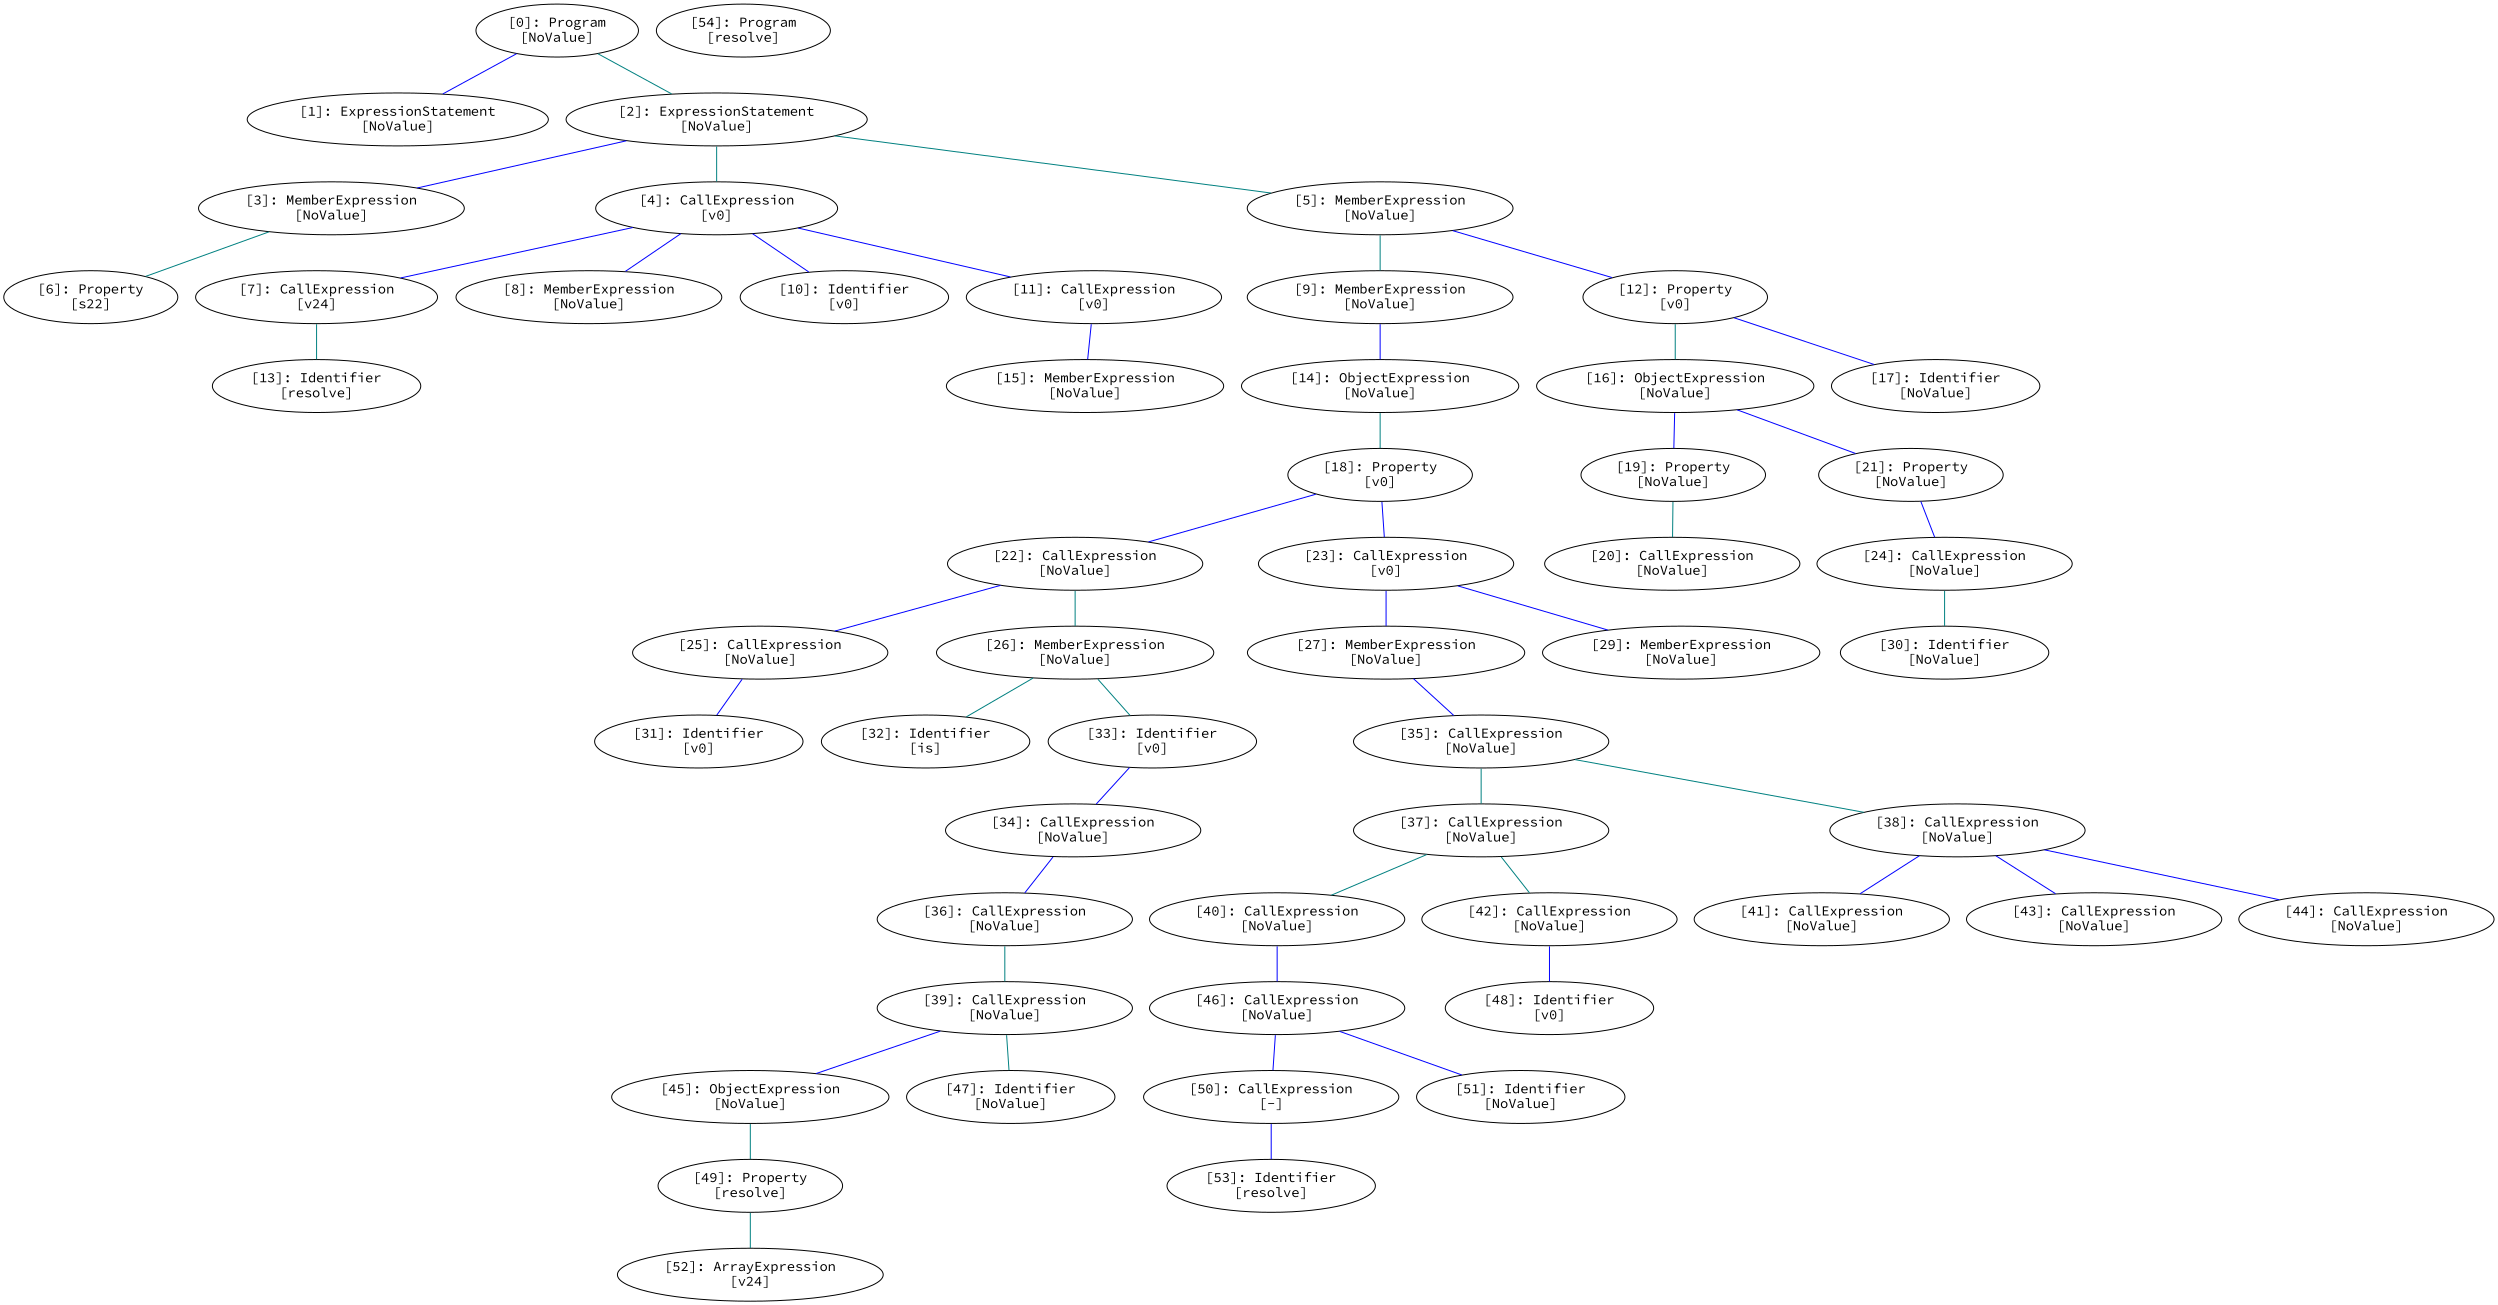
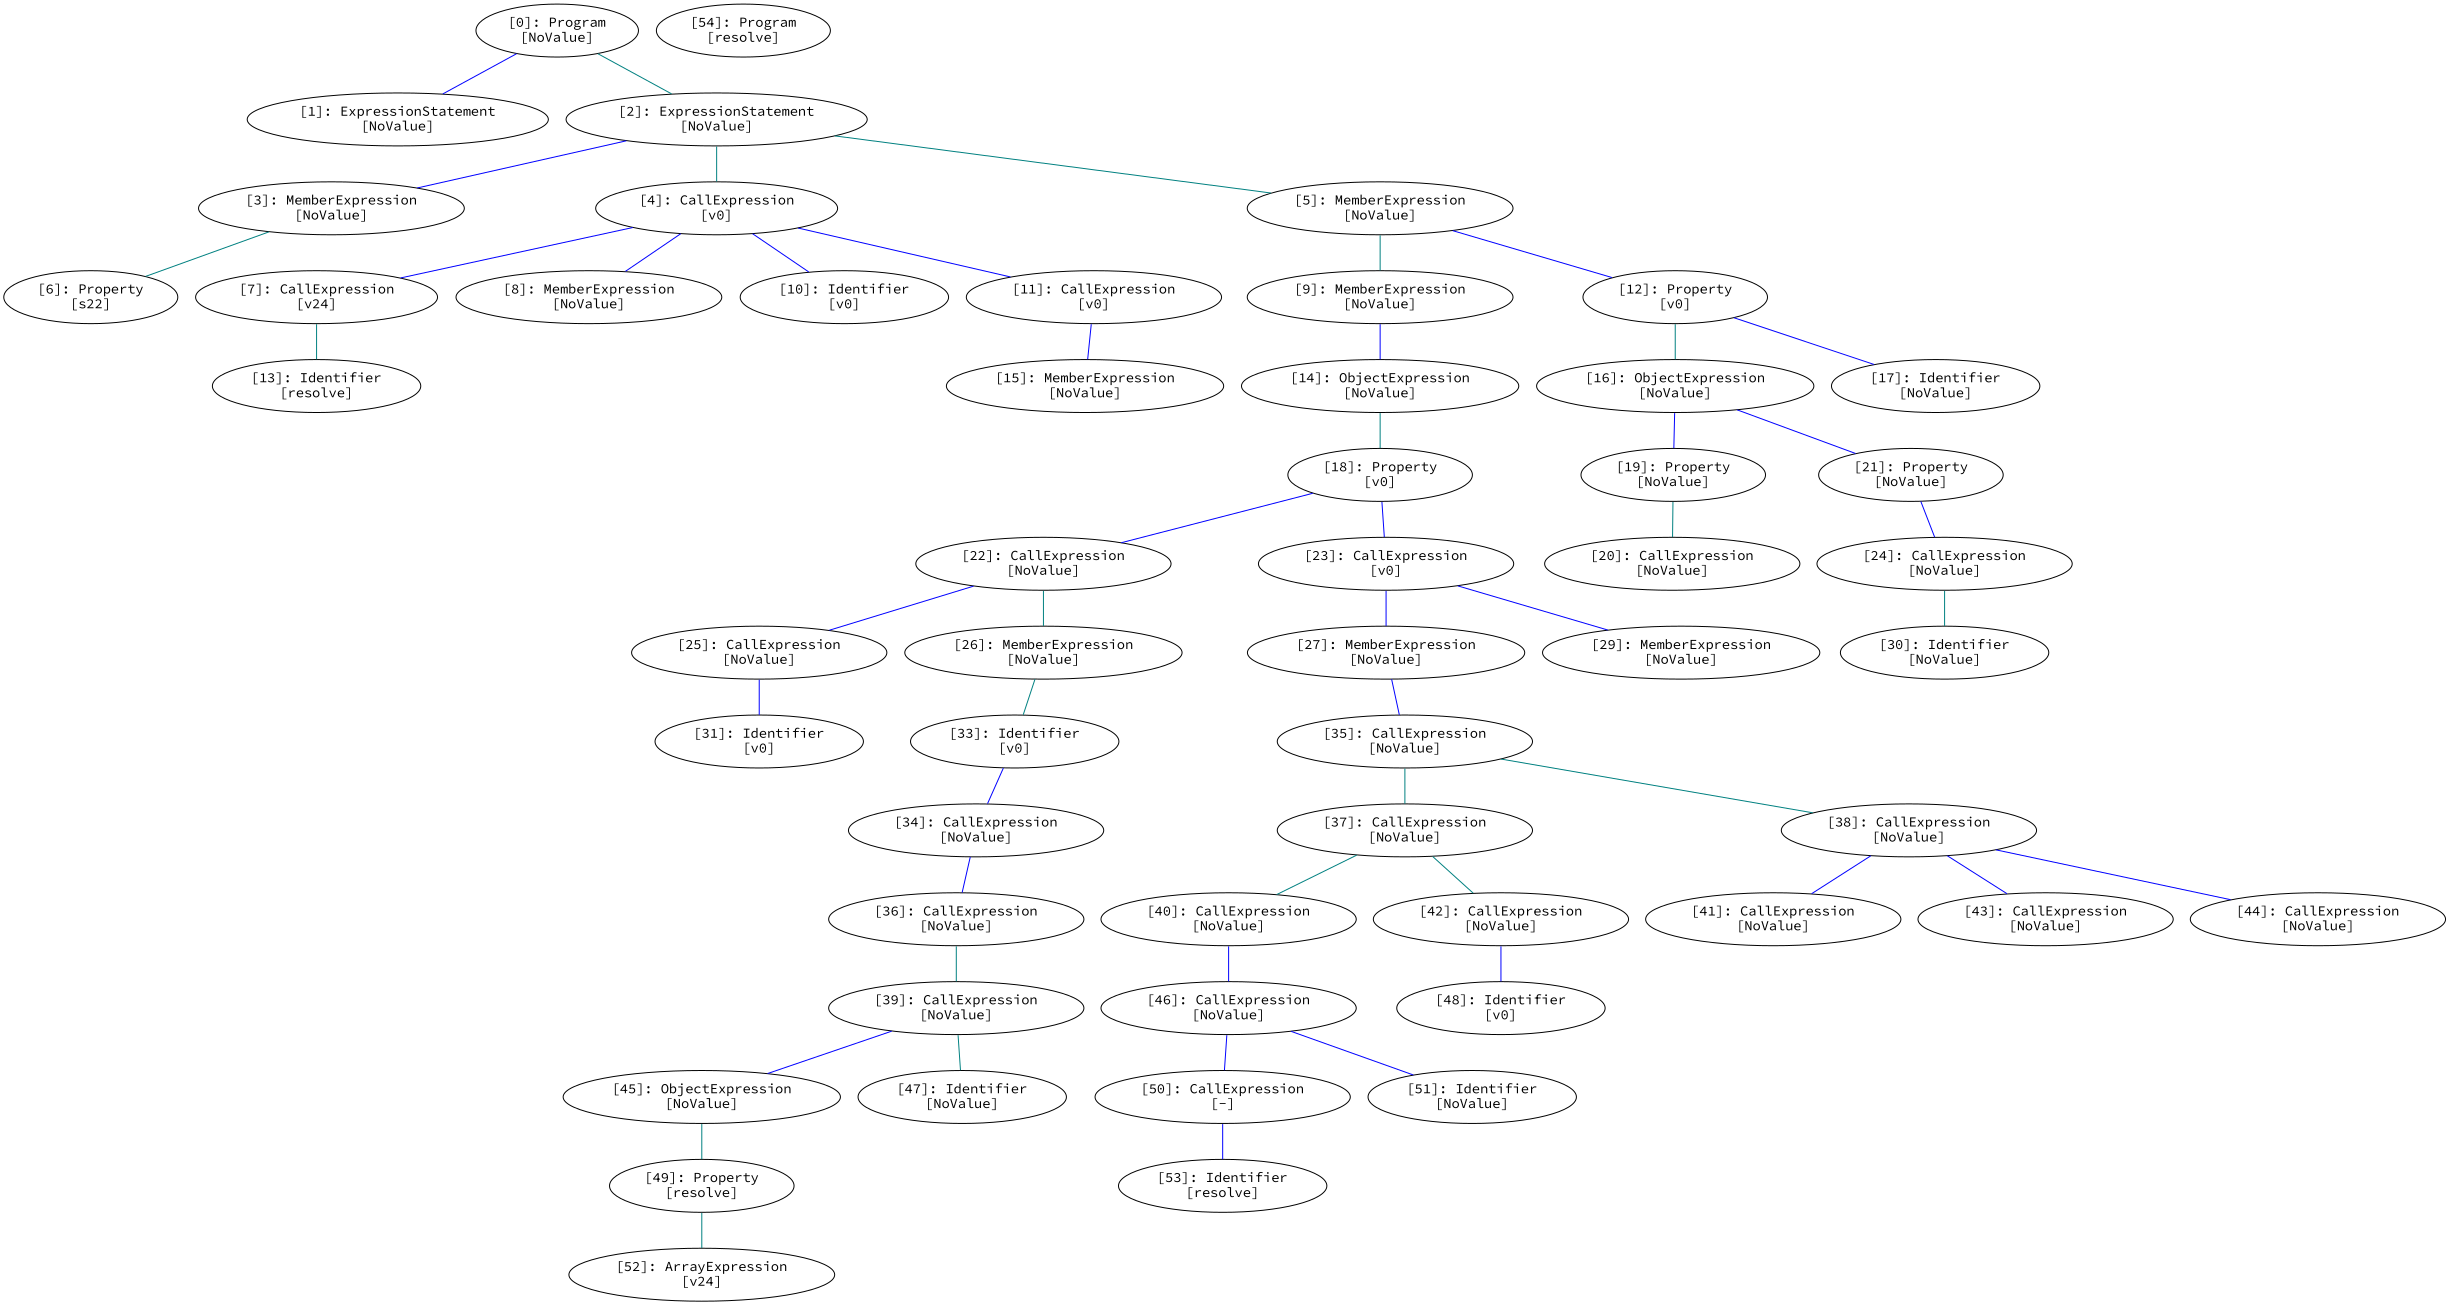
node "[32]: Identifier [is]": removed
